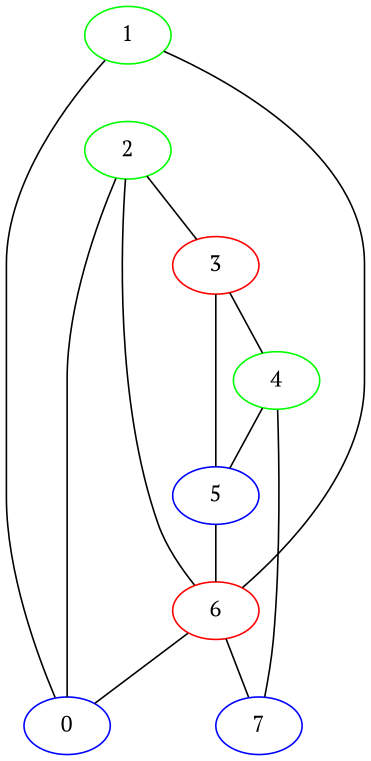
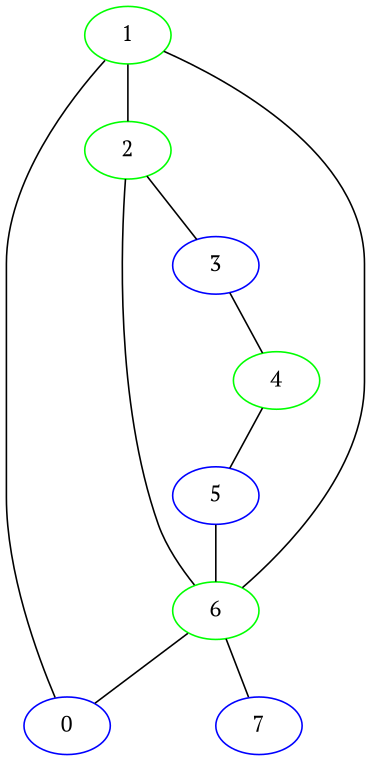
node "3": color red -> blue
edge "3" -- "5": removed
edge "2" -- "0": now "2" -- "1"
edge "4" -- "7": removed
node "6": color red -> green
